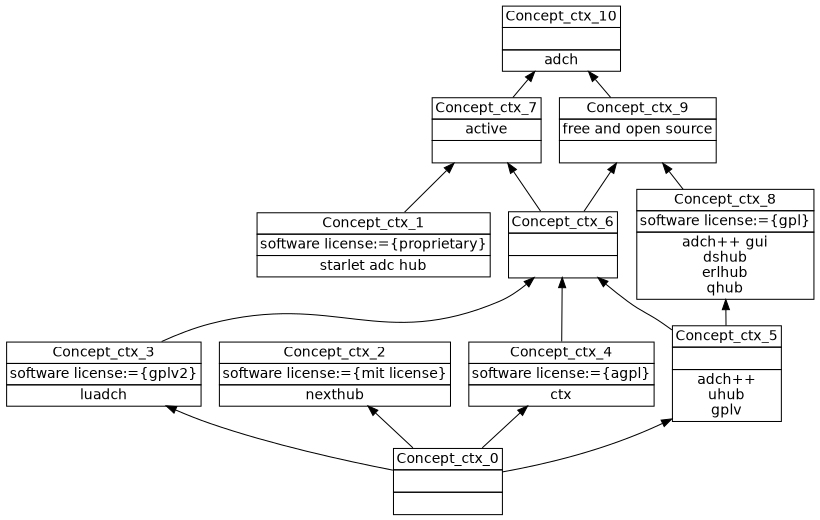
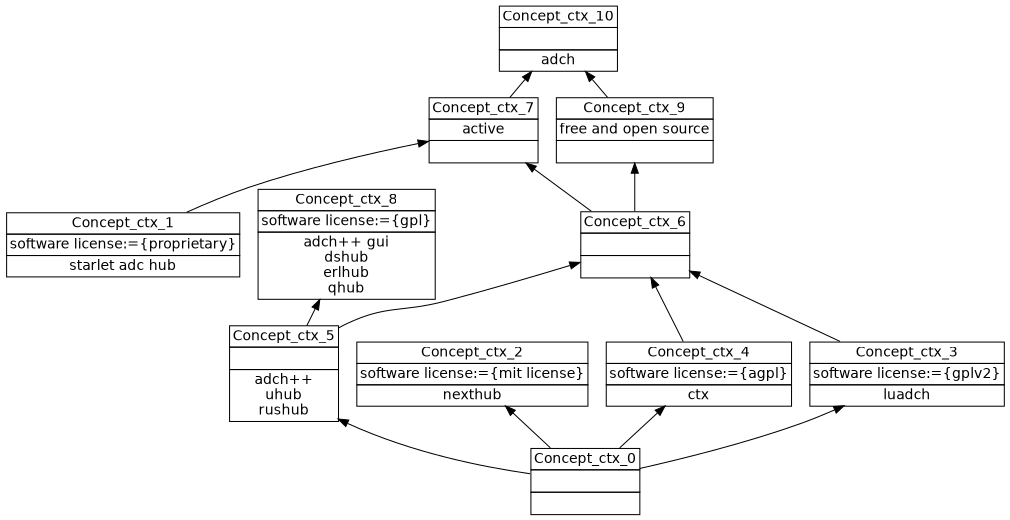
edge "Concept_ctx_8" -> "Concept_ctx_9": removed
node "Concept_ctx_5": text "gplv" -> "rushub"
